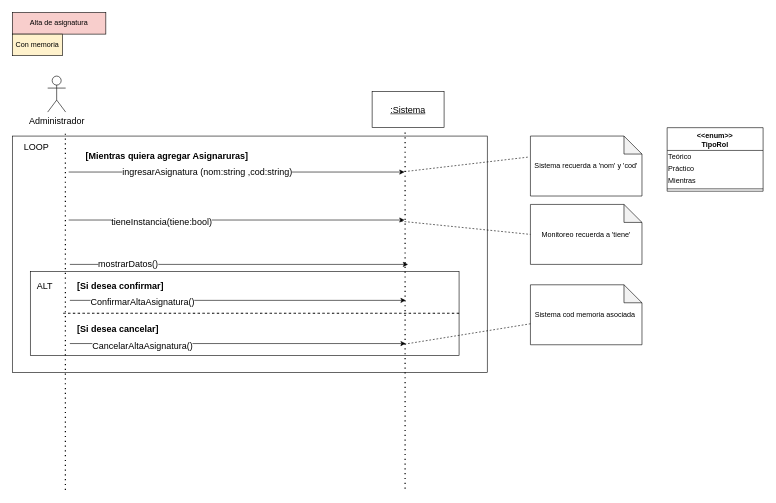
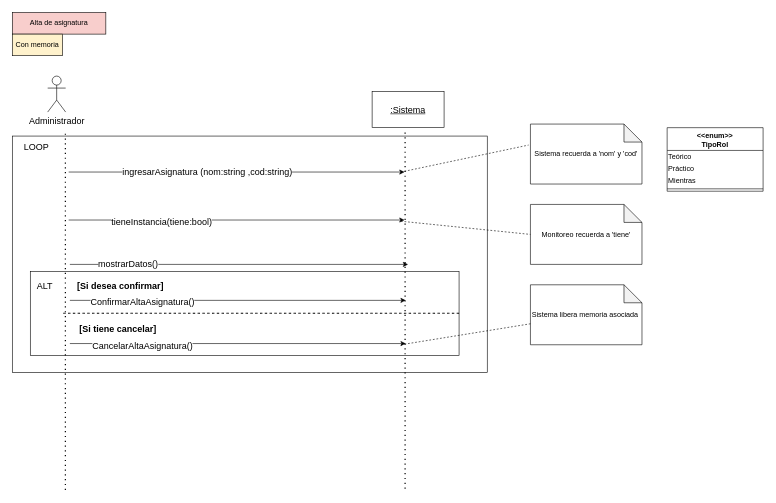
node "[Mientras quiera agregar Asignaruras]": removed
node "Sistema recuerda a 'nom' y 'cod'": moved (587, 166) -> (587, 154)
node "Sistema cod memoria asociada": label "Sistema cod memoria asociada" -> "Sistema libera memoria asociada"
node "[Si desea cancelar]": label "[Si desea cancelar]" -> "[Si tiene cancelar]"
